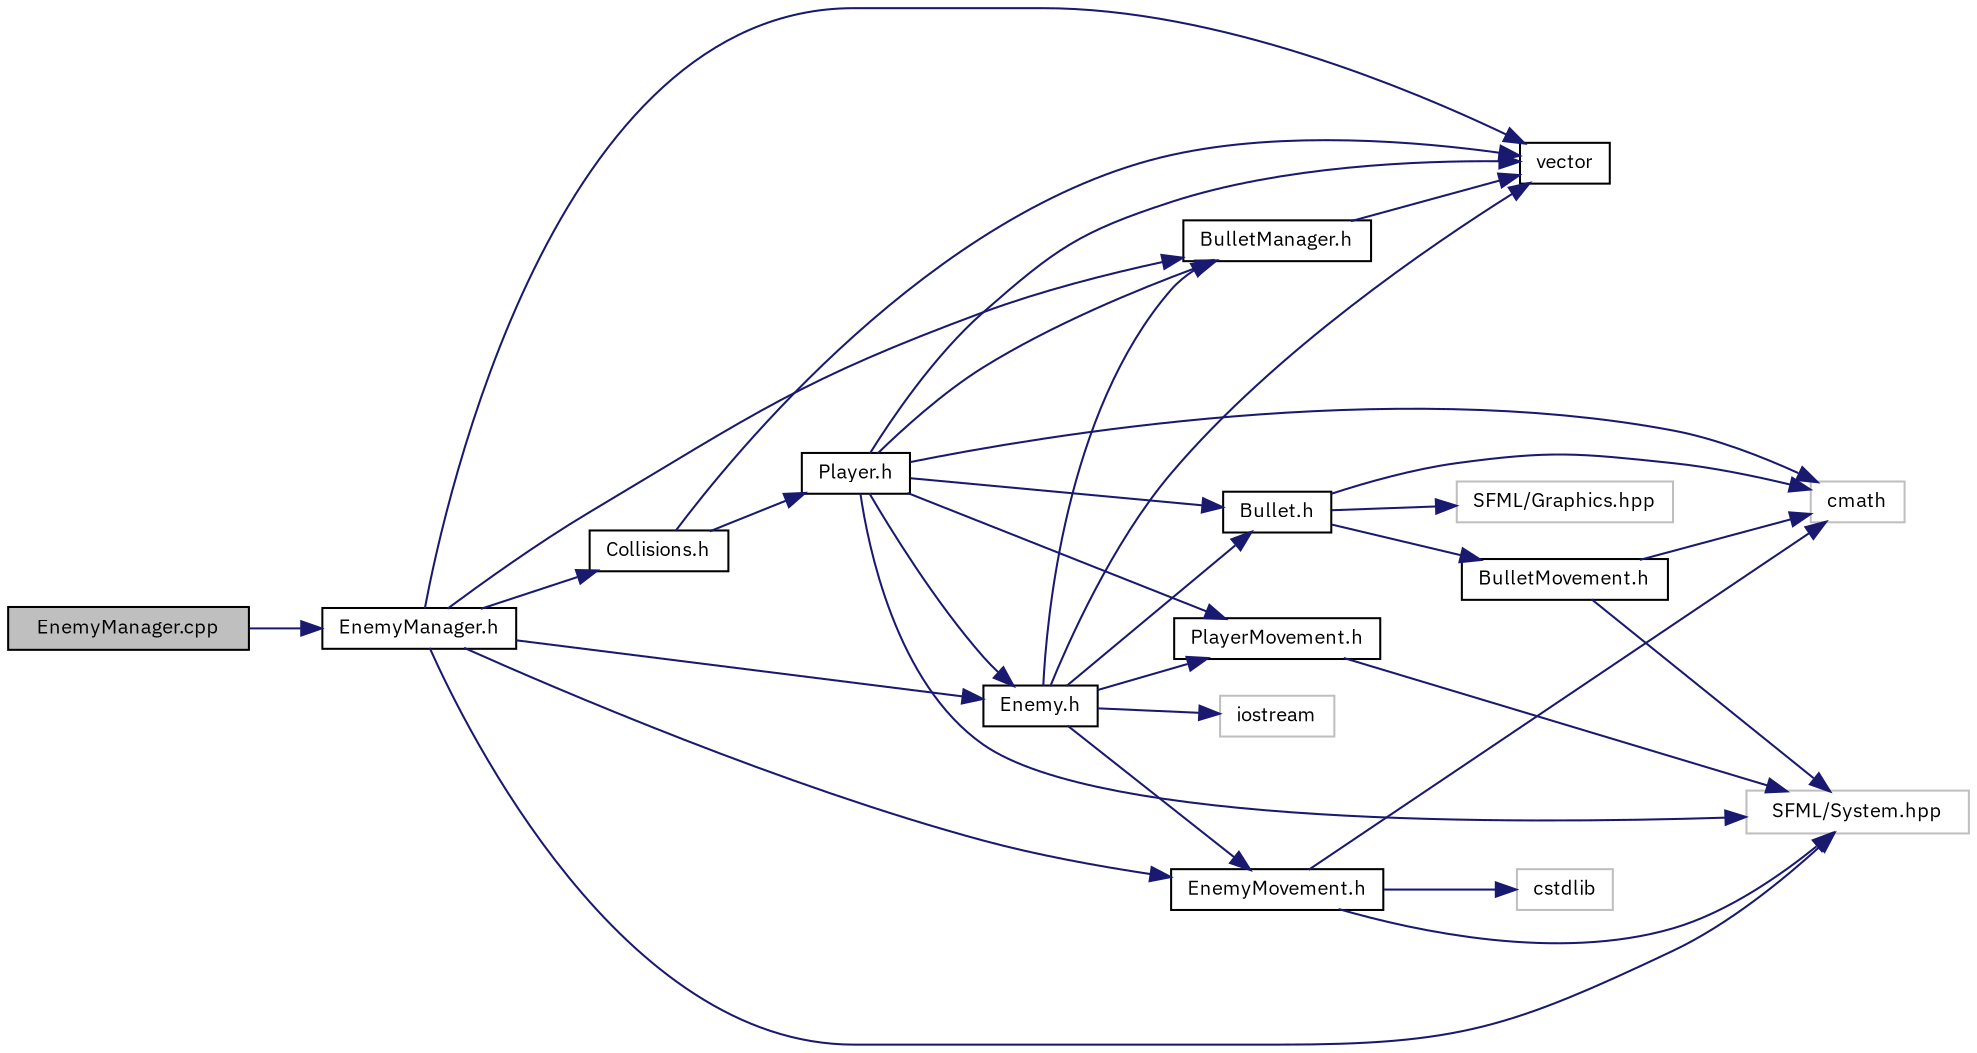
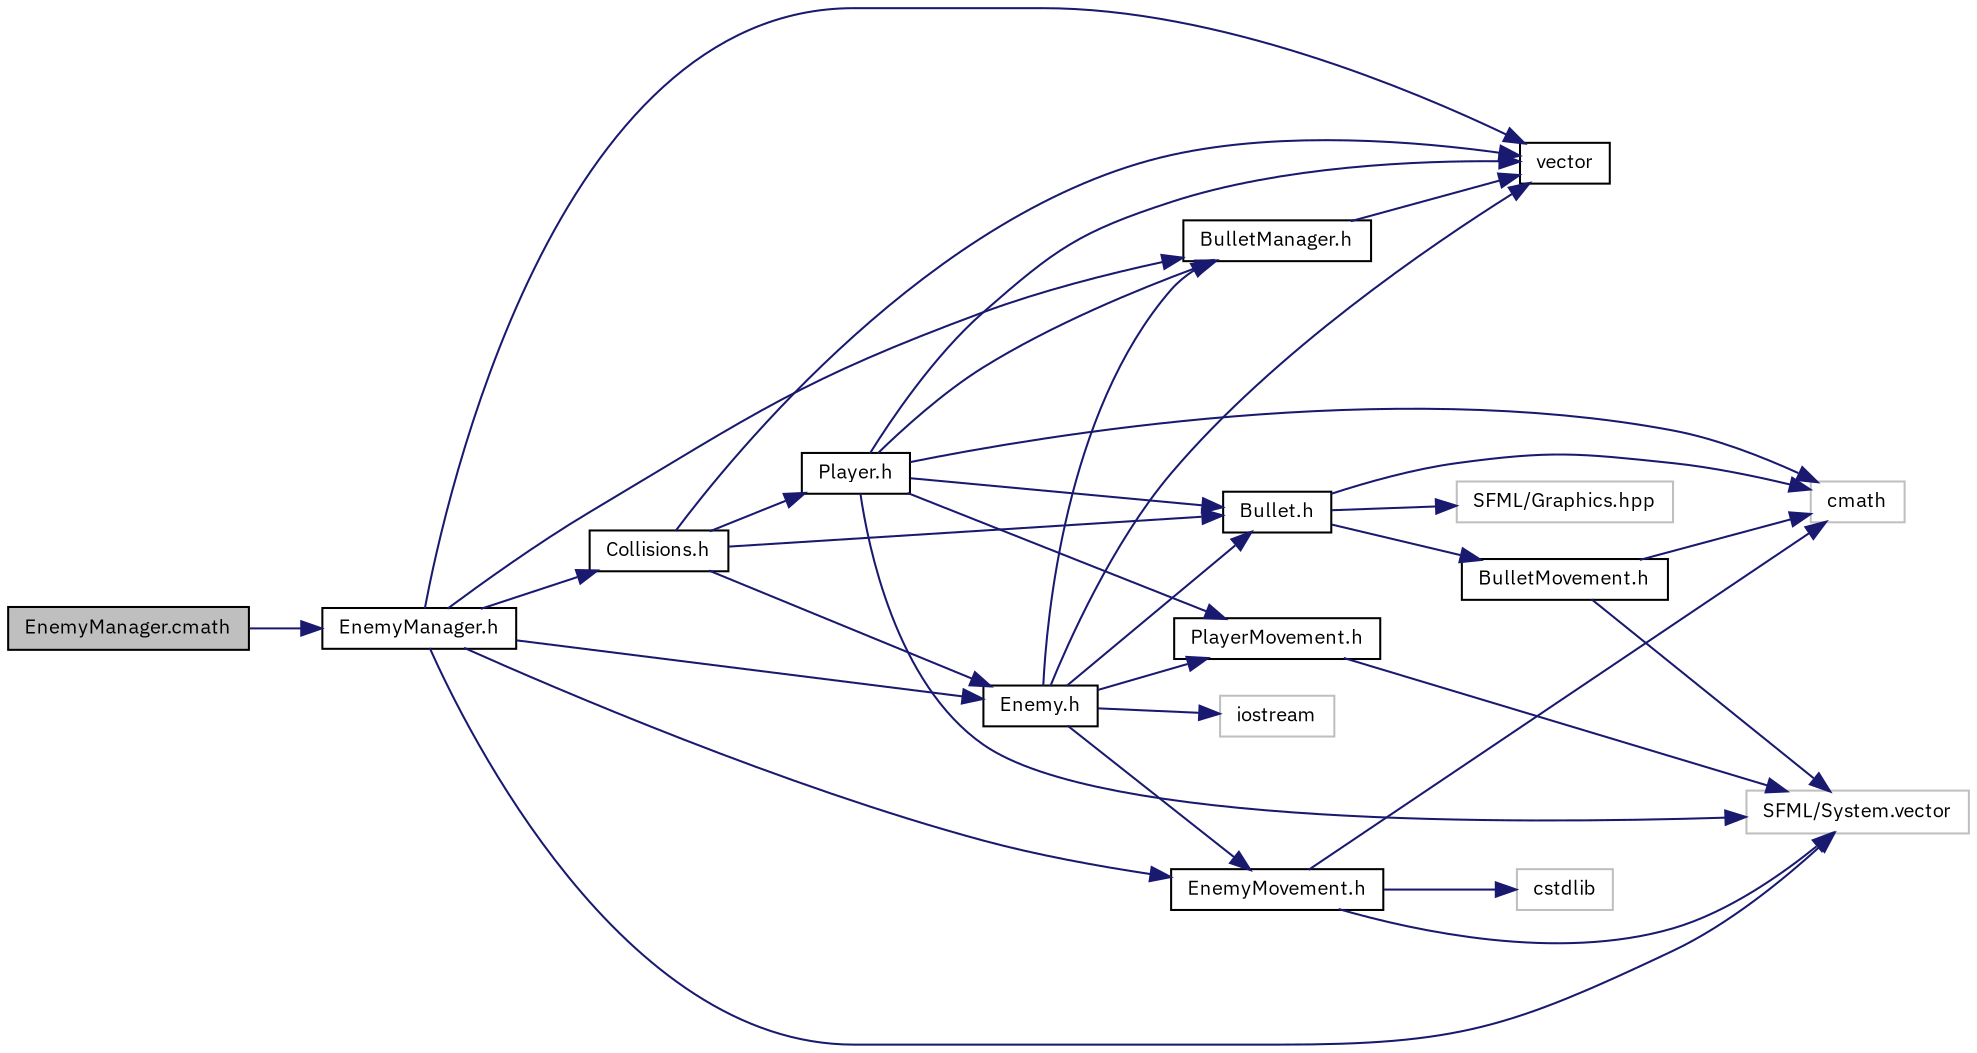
edge "Collisions.h" -> "Bullet.h": added
edge "Player.h" -> "Enemy.h": now "Collisions.h" -> "Enemy.h"
node "EnemyManager.cpp": label "EnemyManager.cpp" -> "EnemyManager.cmath"
node "SFML/System.hpp": label "SFML/System.hpp" -> "SFML/System.vector"
